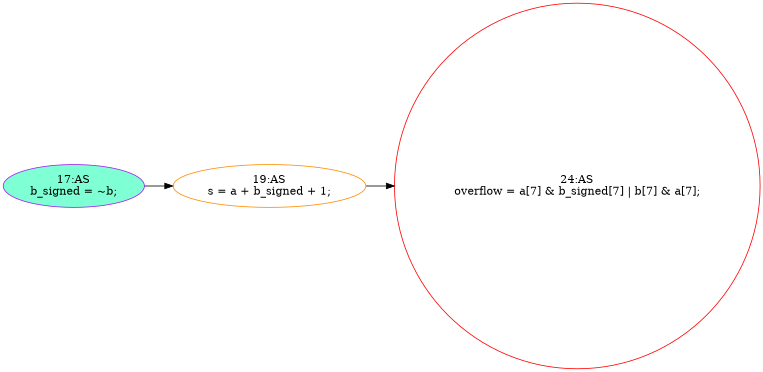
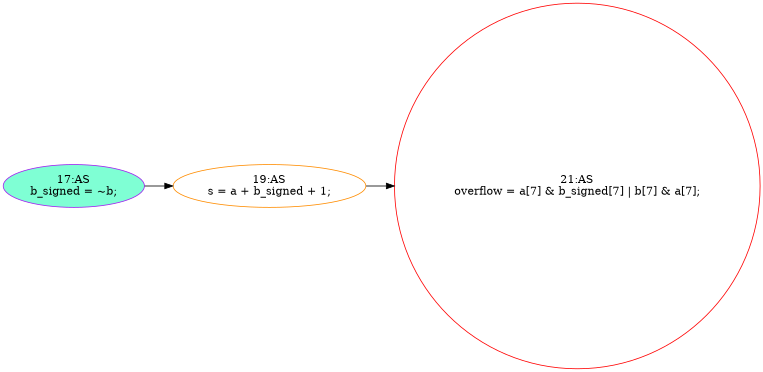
node "24:AS overflow = a[7] & b_signed[7] | b[7] & a[7];": label "24:AS overflow = a[7] & b_signed[7] | b[7] & a[7];" -> "21:AS overflow = a[7] & b_signed[7] | b[7] & a[7];"
